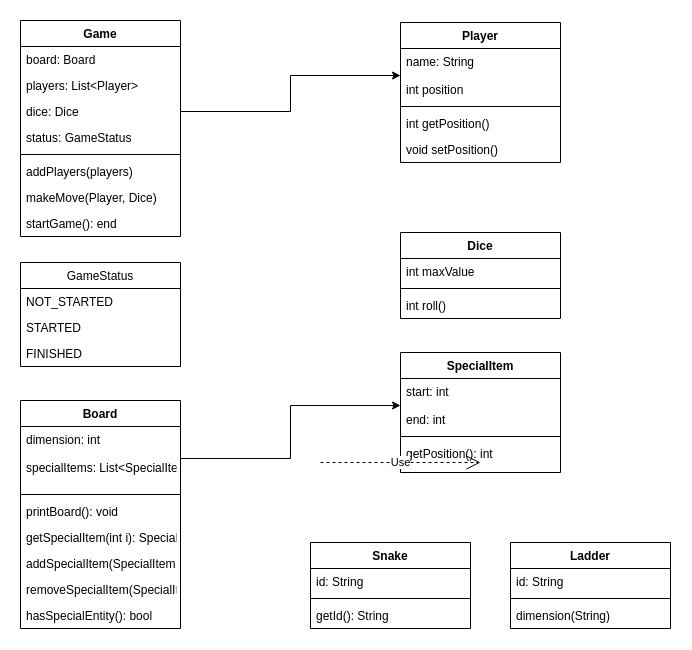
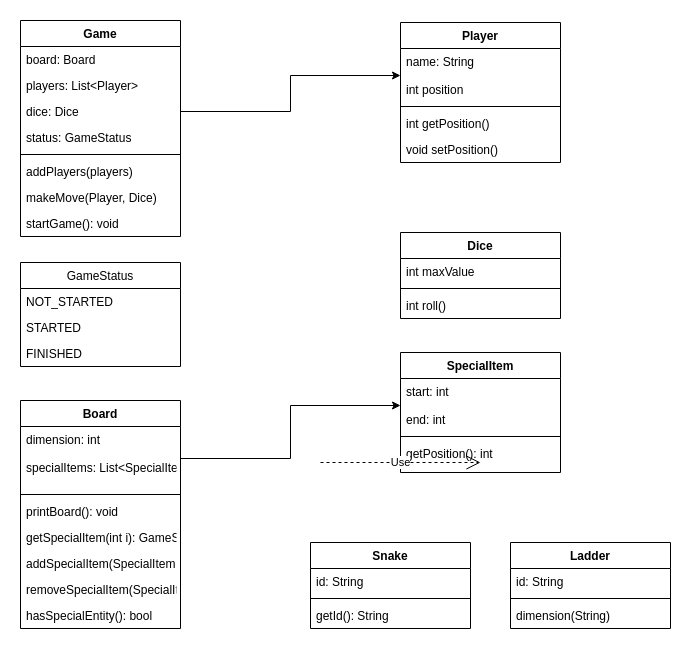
node "startGame(): end": label "startGame(): end" -> "startGame(): void"
node "getSpecialItem(int i): SpecialItem": label "getSpecialItem(int i): SpecialItem" -> "getSpecialItem(int i): GameStatus"
